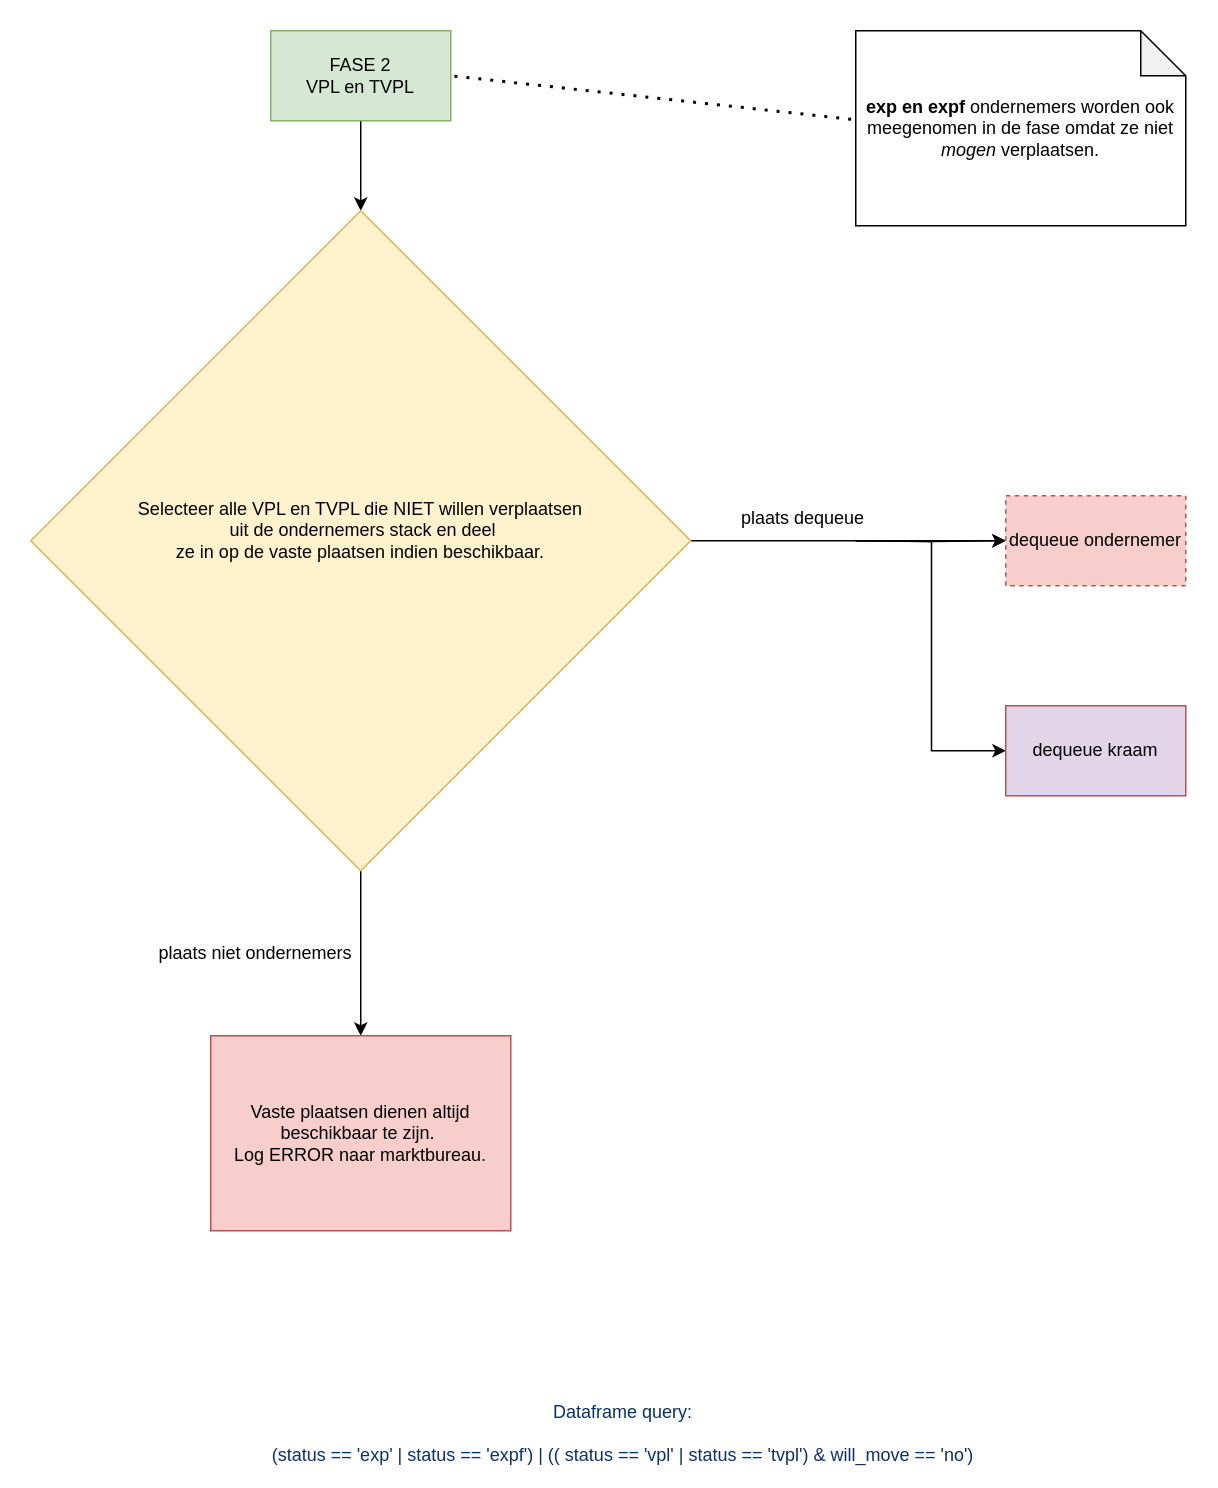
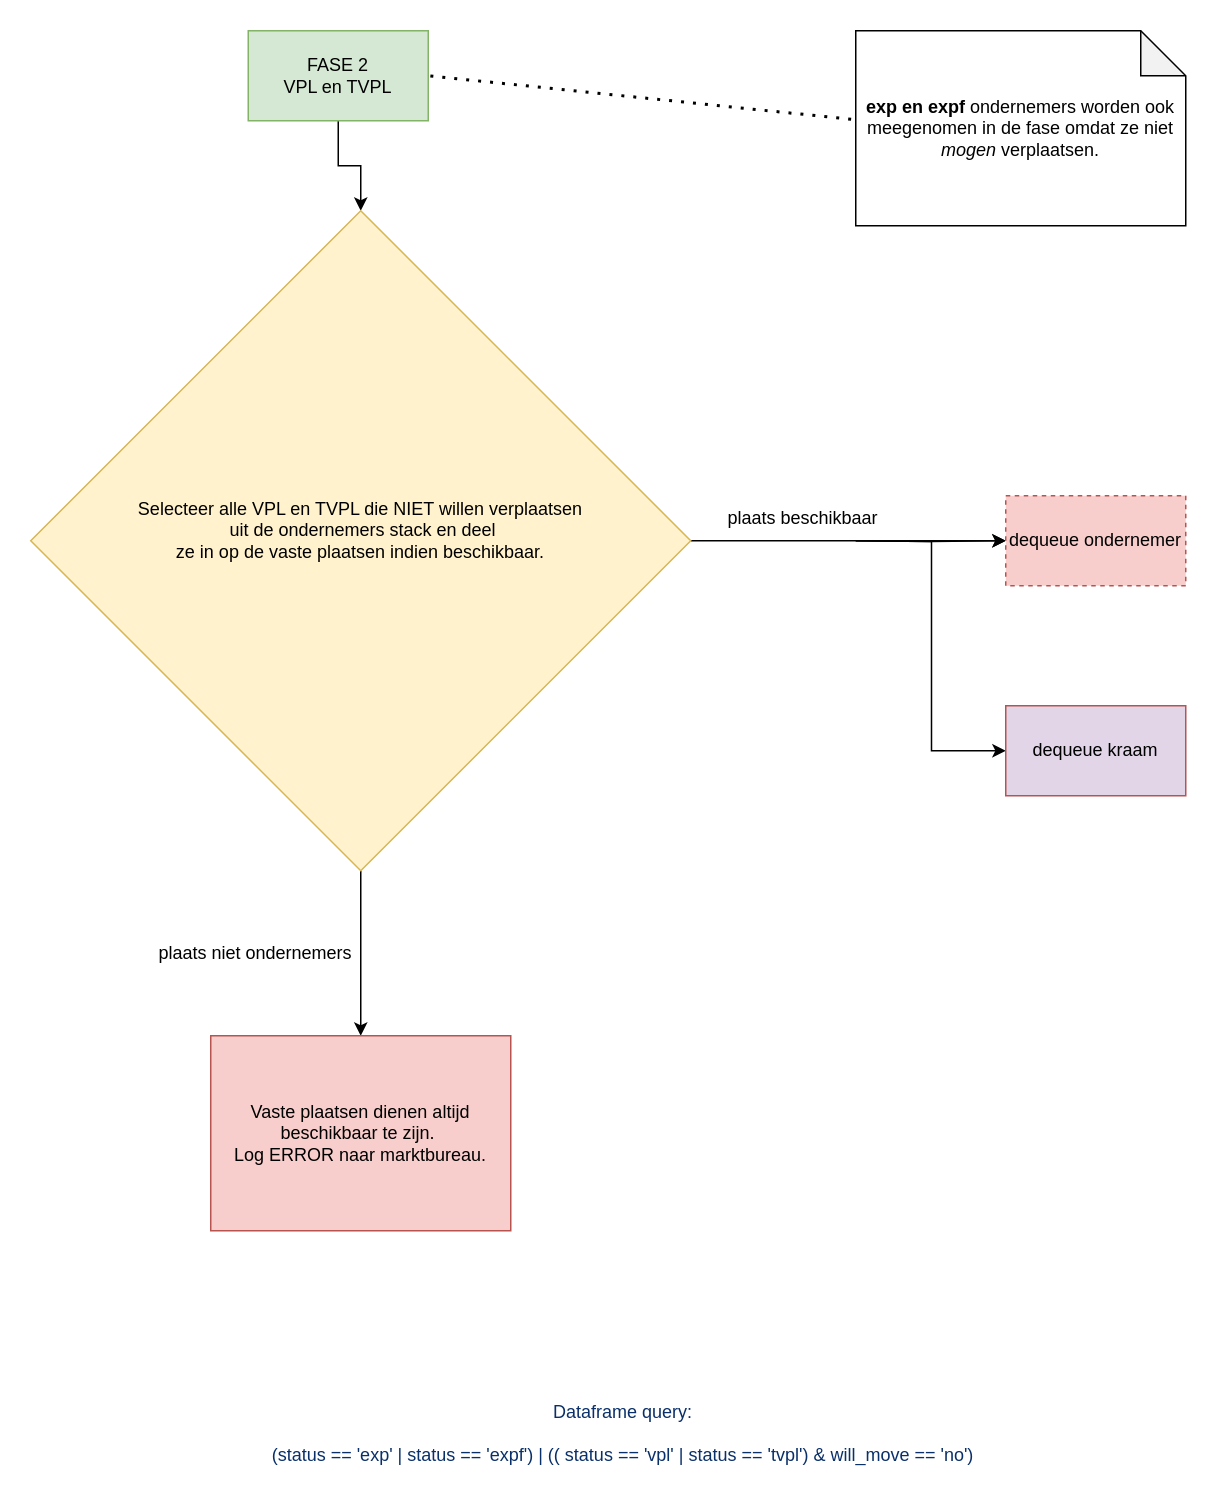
node "FASE 2 VPL en TVPL": moved (361, 76) -> (338, 76)
node "plaats dequeue": label "plaats dequeue" -> "plaats beschikbaar"
